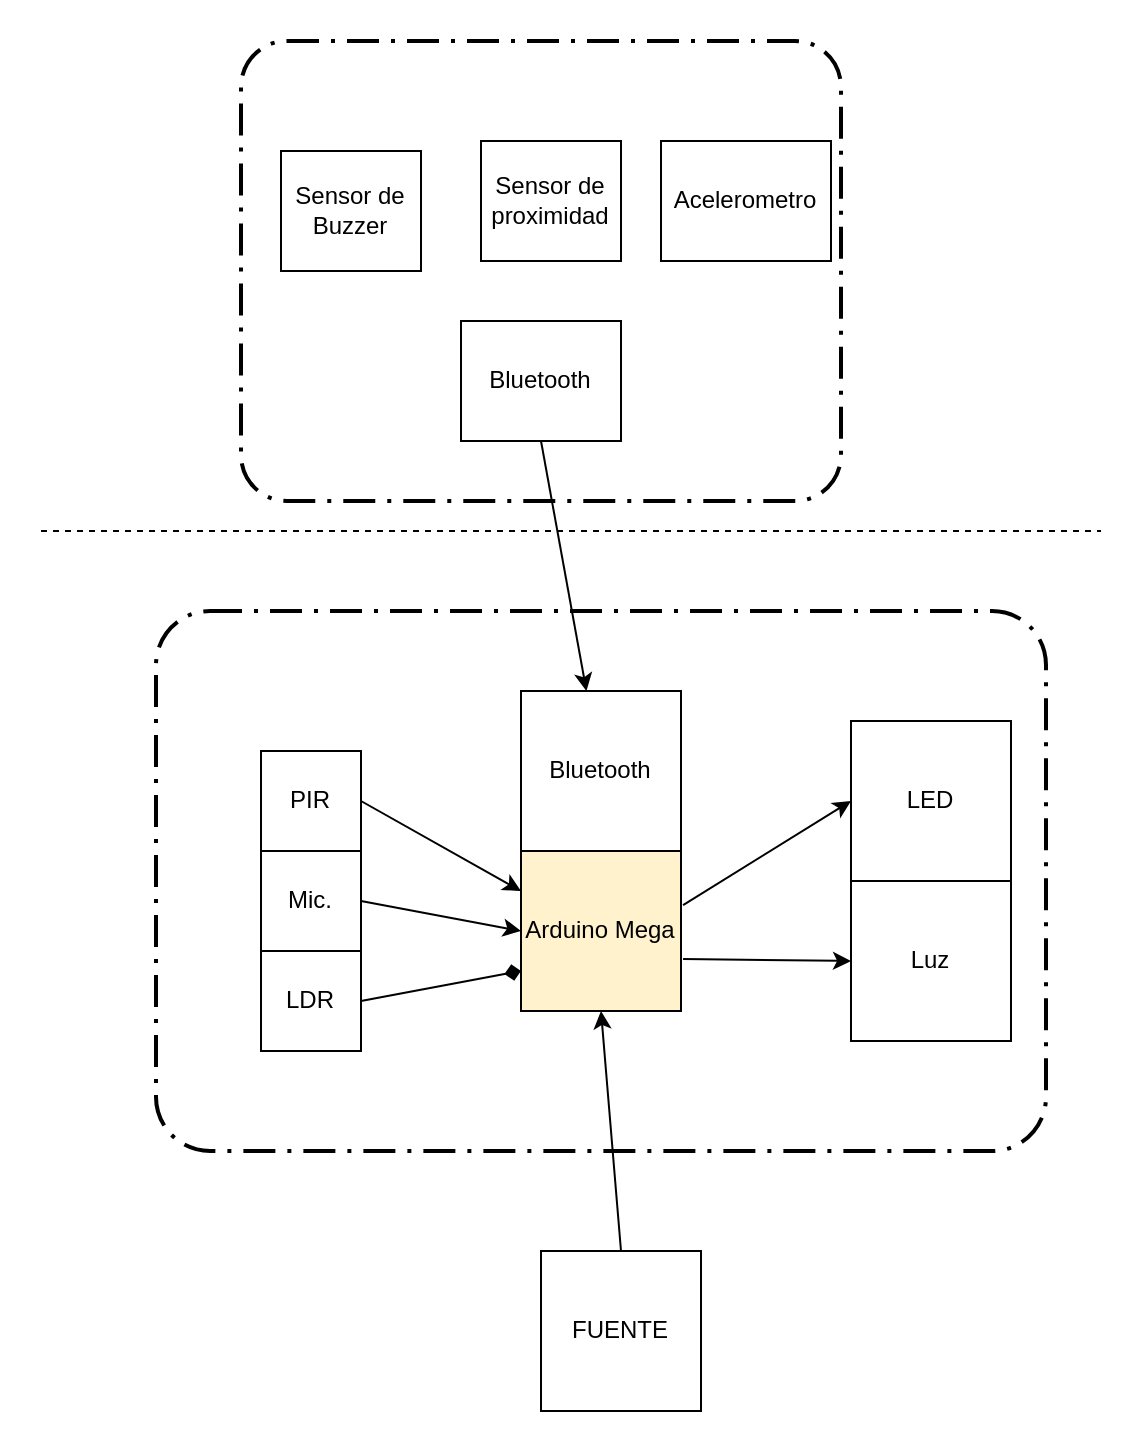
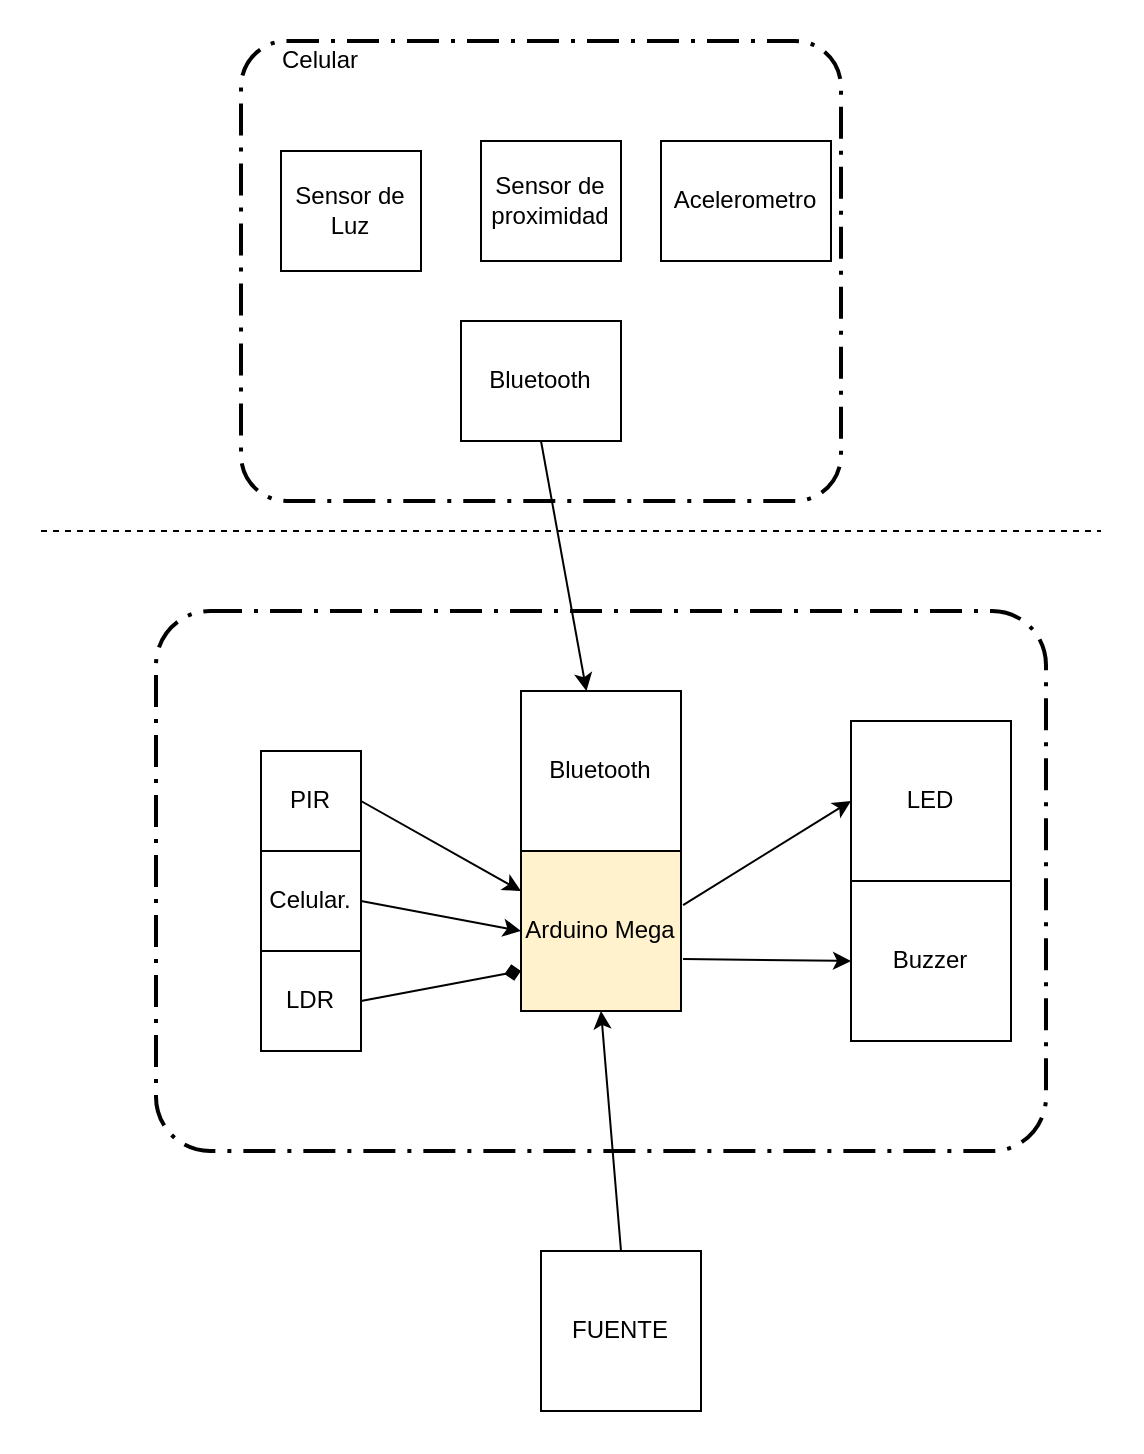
node "Celular": added
node "Sensor de Buzzer": label "Sensor de Buzzer" -> "Sensor de Luz"
node "Mic.": label "Mic." -> "Celular."
node "Luz": label "Luz" -> "Buzzer"
